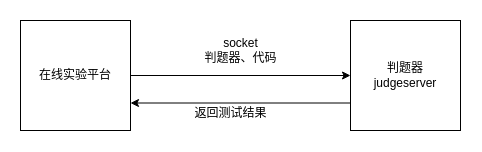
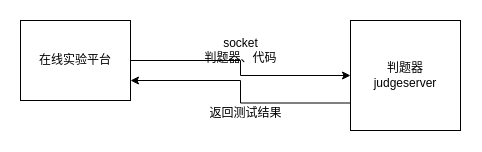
node "在线实验平台": size 110x110 -> 110x80
node "返回测试结果": moved (231, 114) -> (246, 114)
